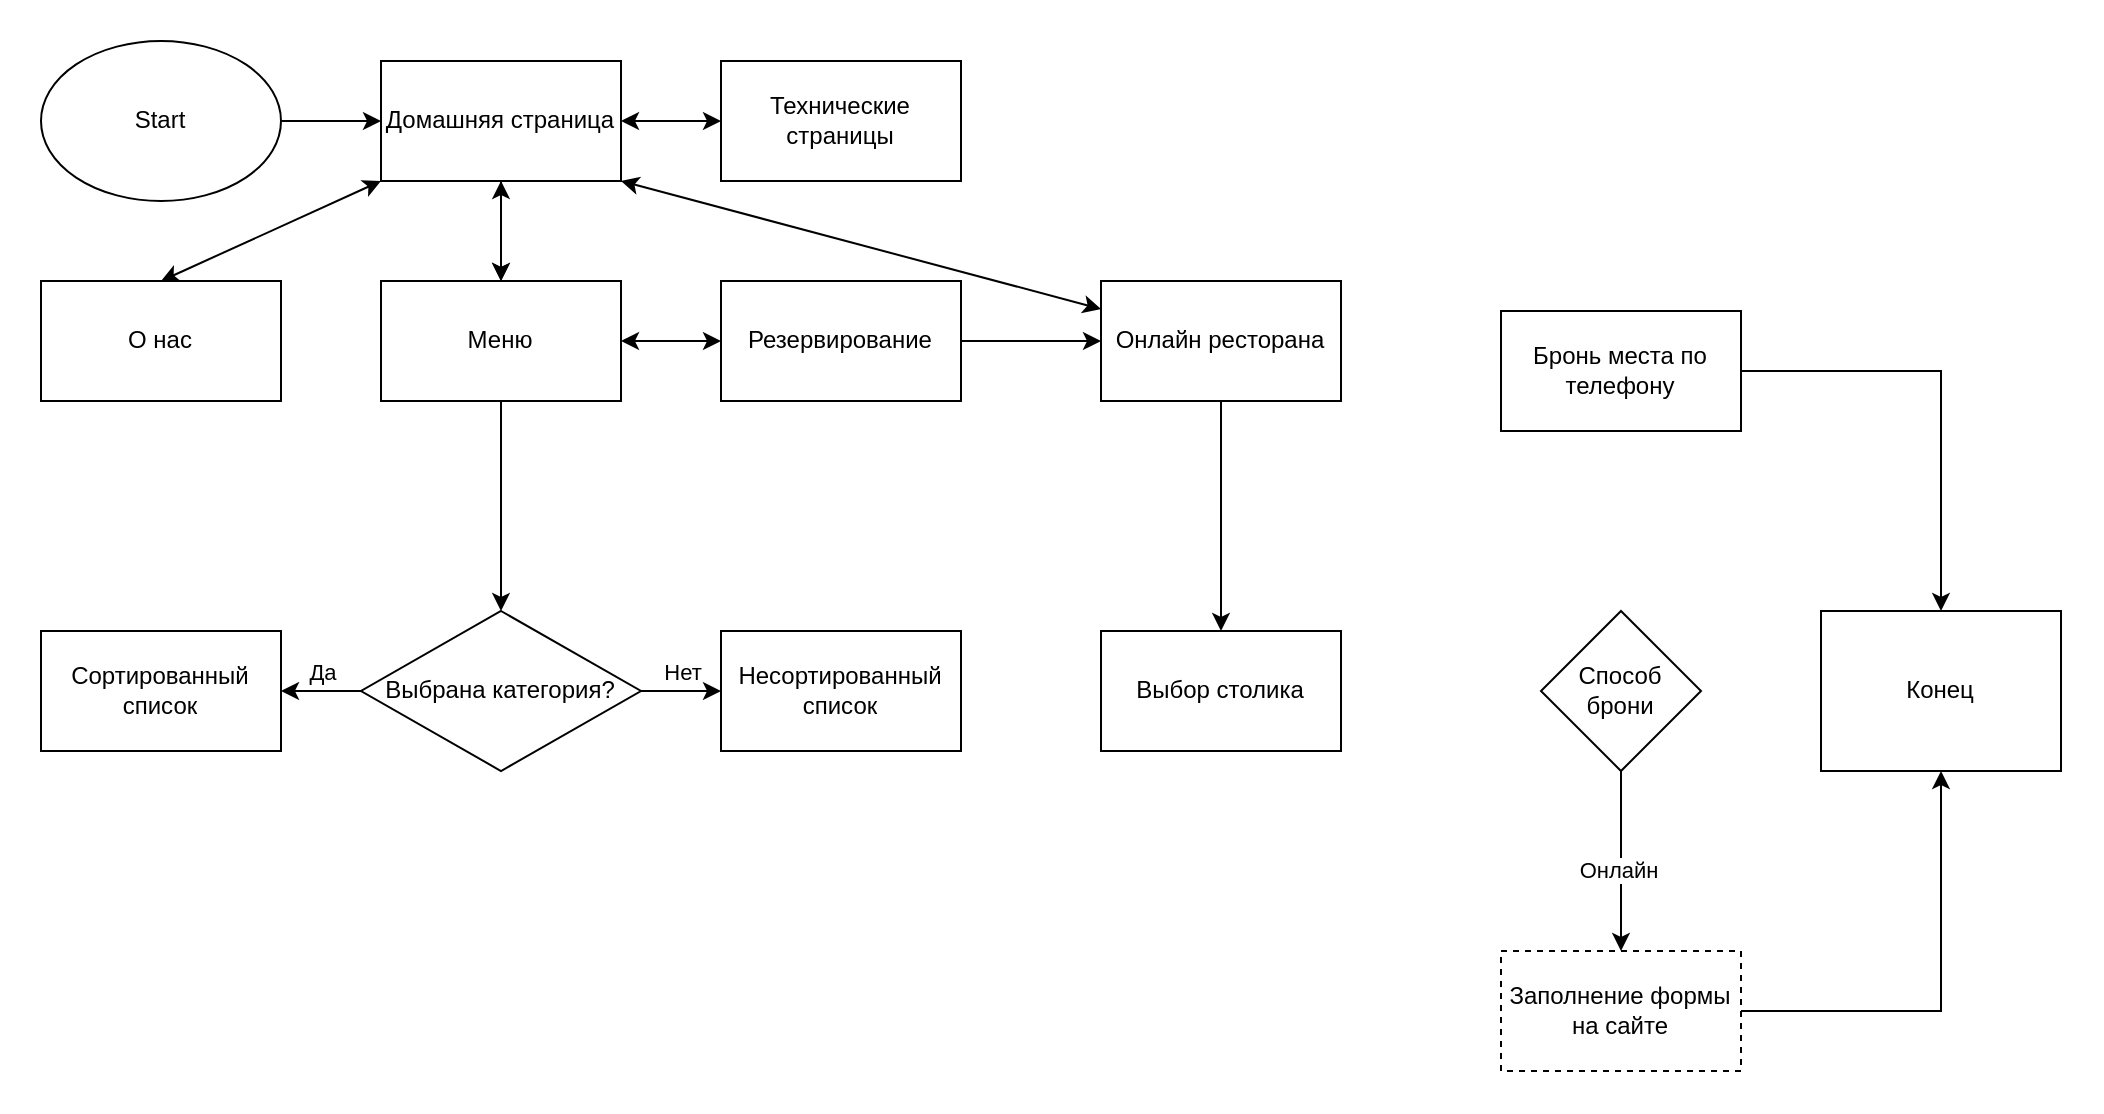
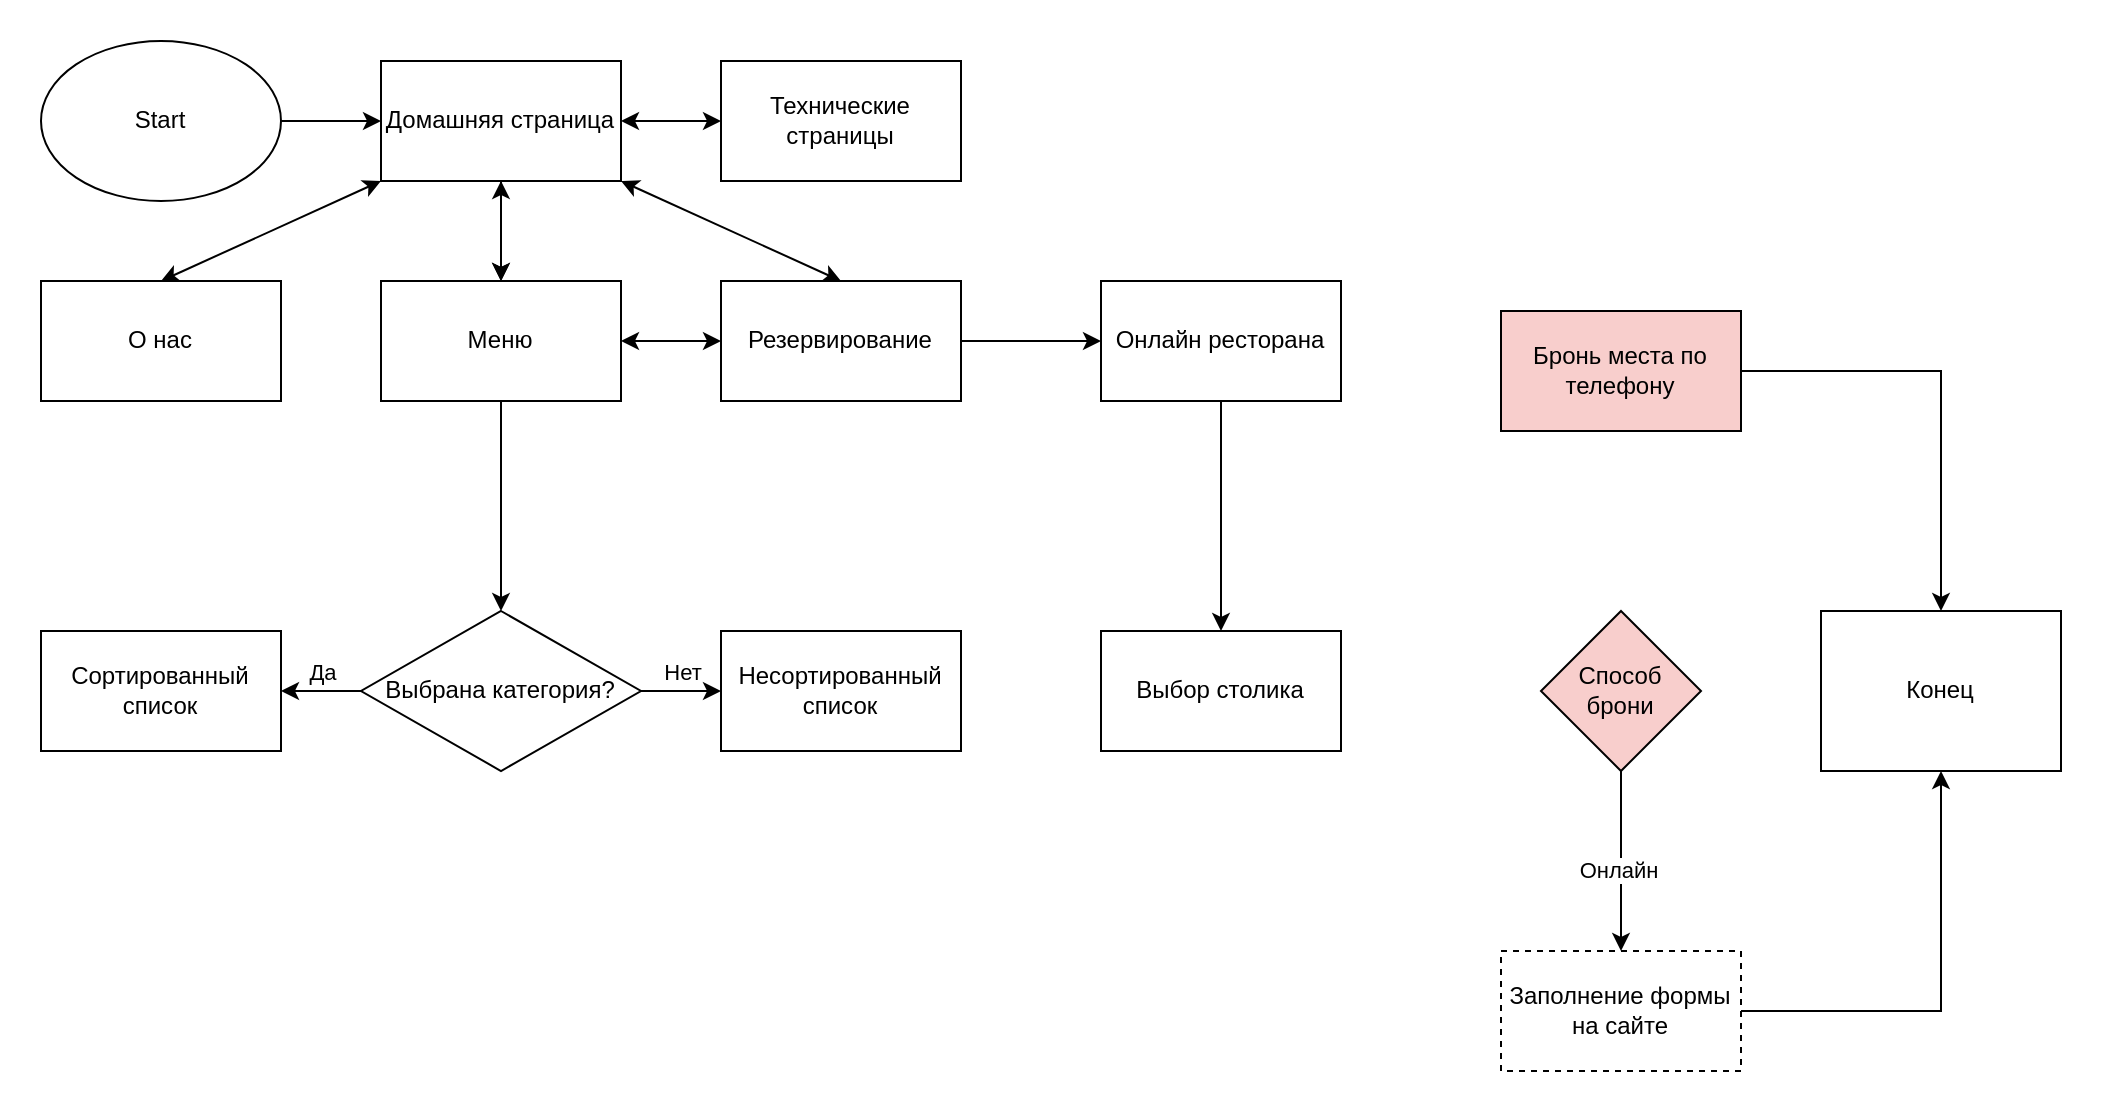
edge "Домашняя страница" -- "Онлайн ресторана": now "Домашняя страница" -- "Резервирование"
node "Бронь места по телефону": fillcolor #ffffff -> #f8cecc
node "Способ брони": fillcolor #ffffff -> #f8cecc
